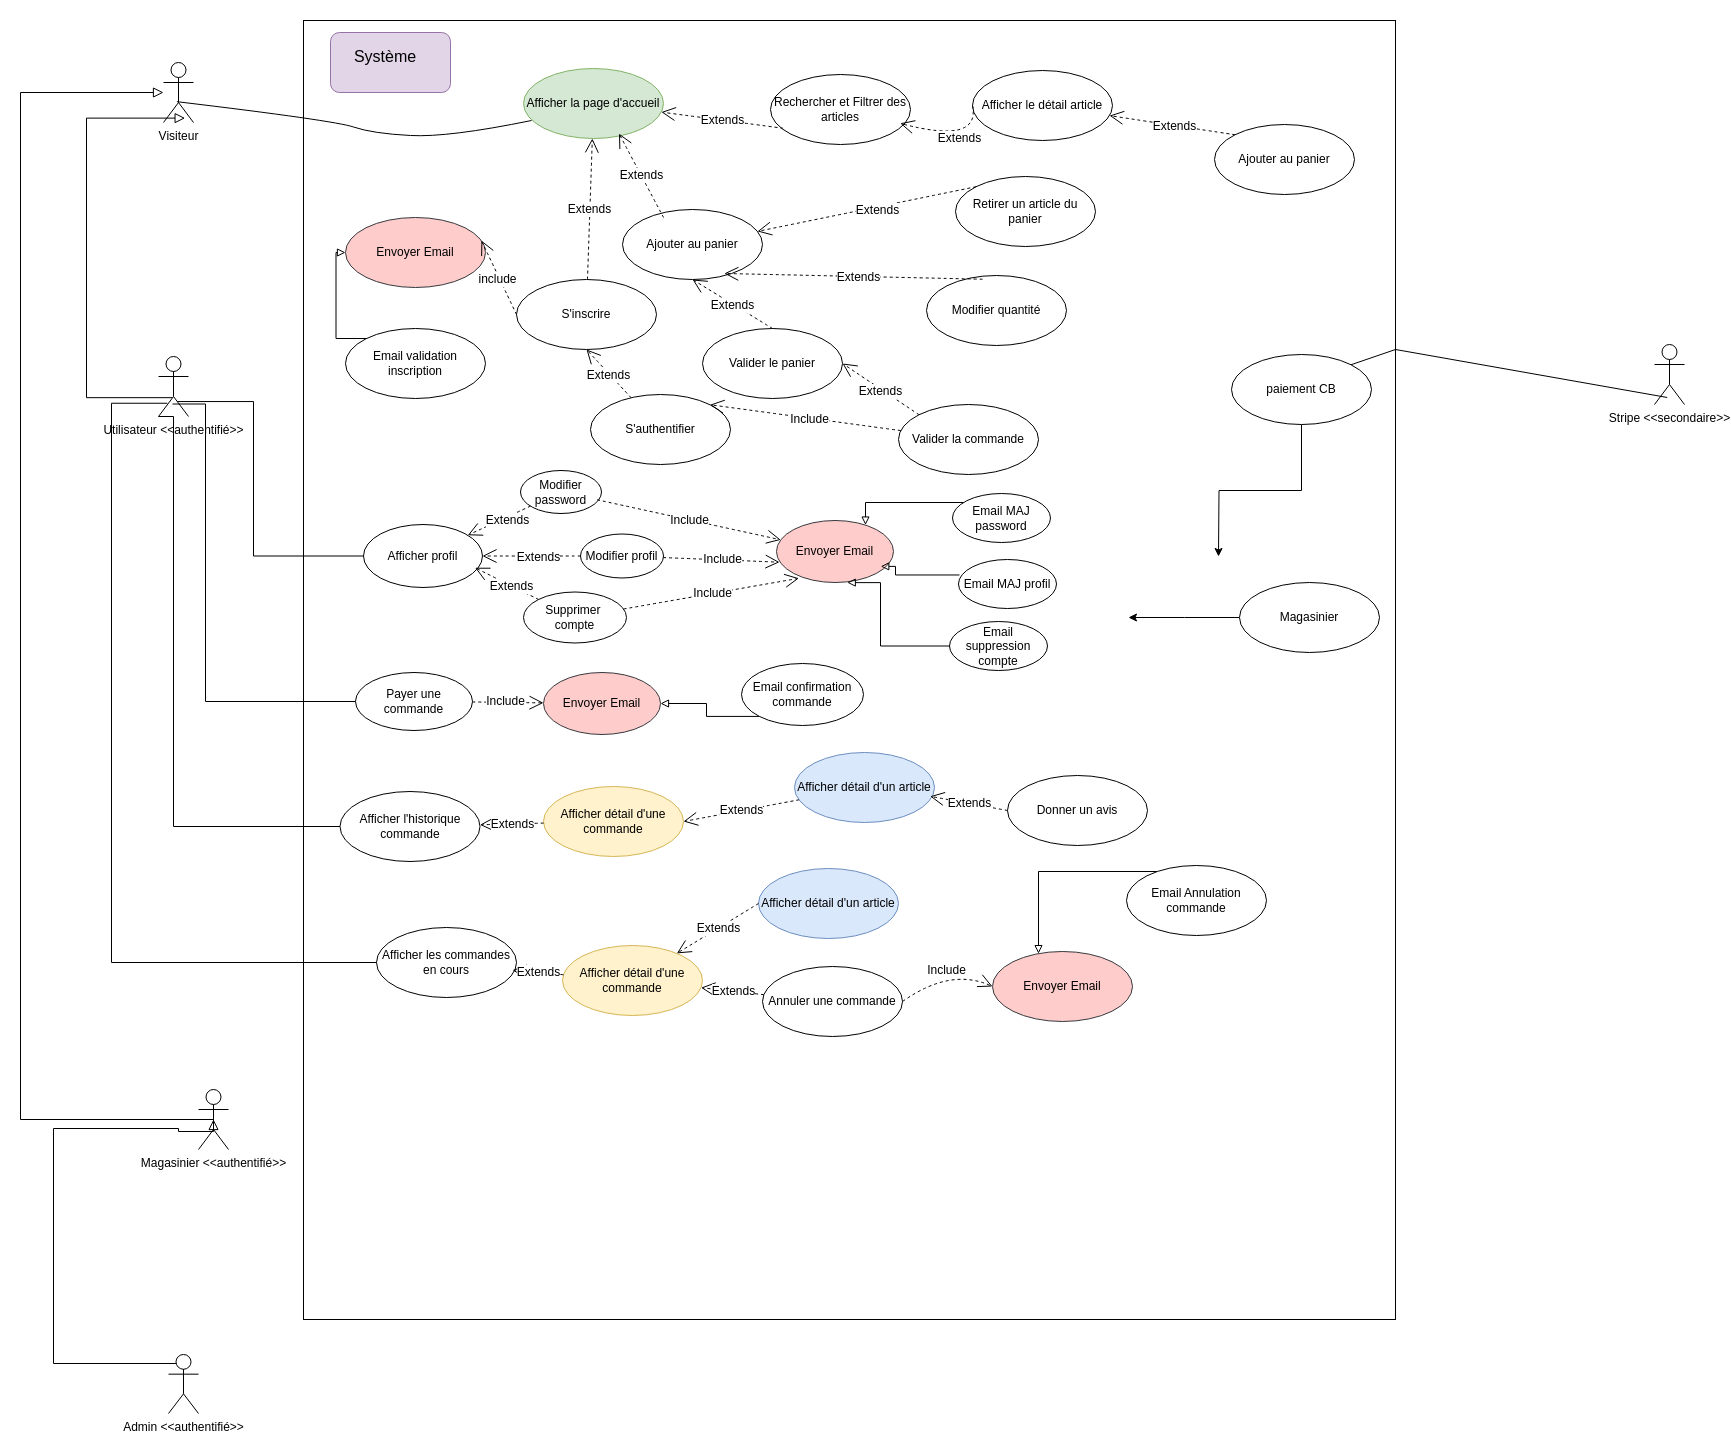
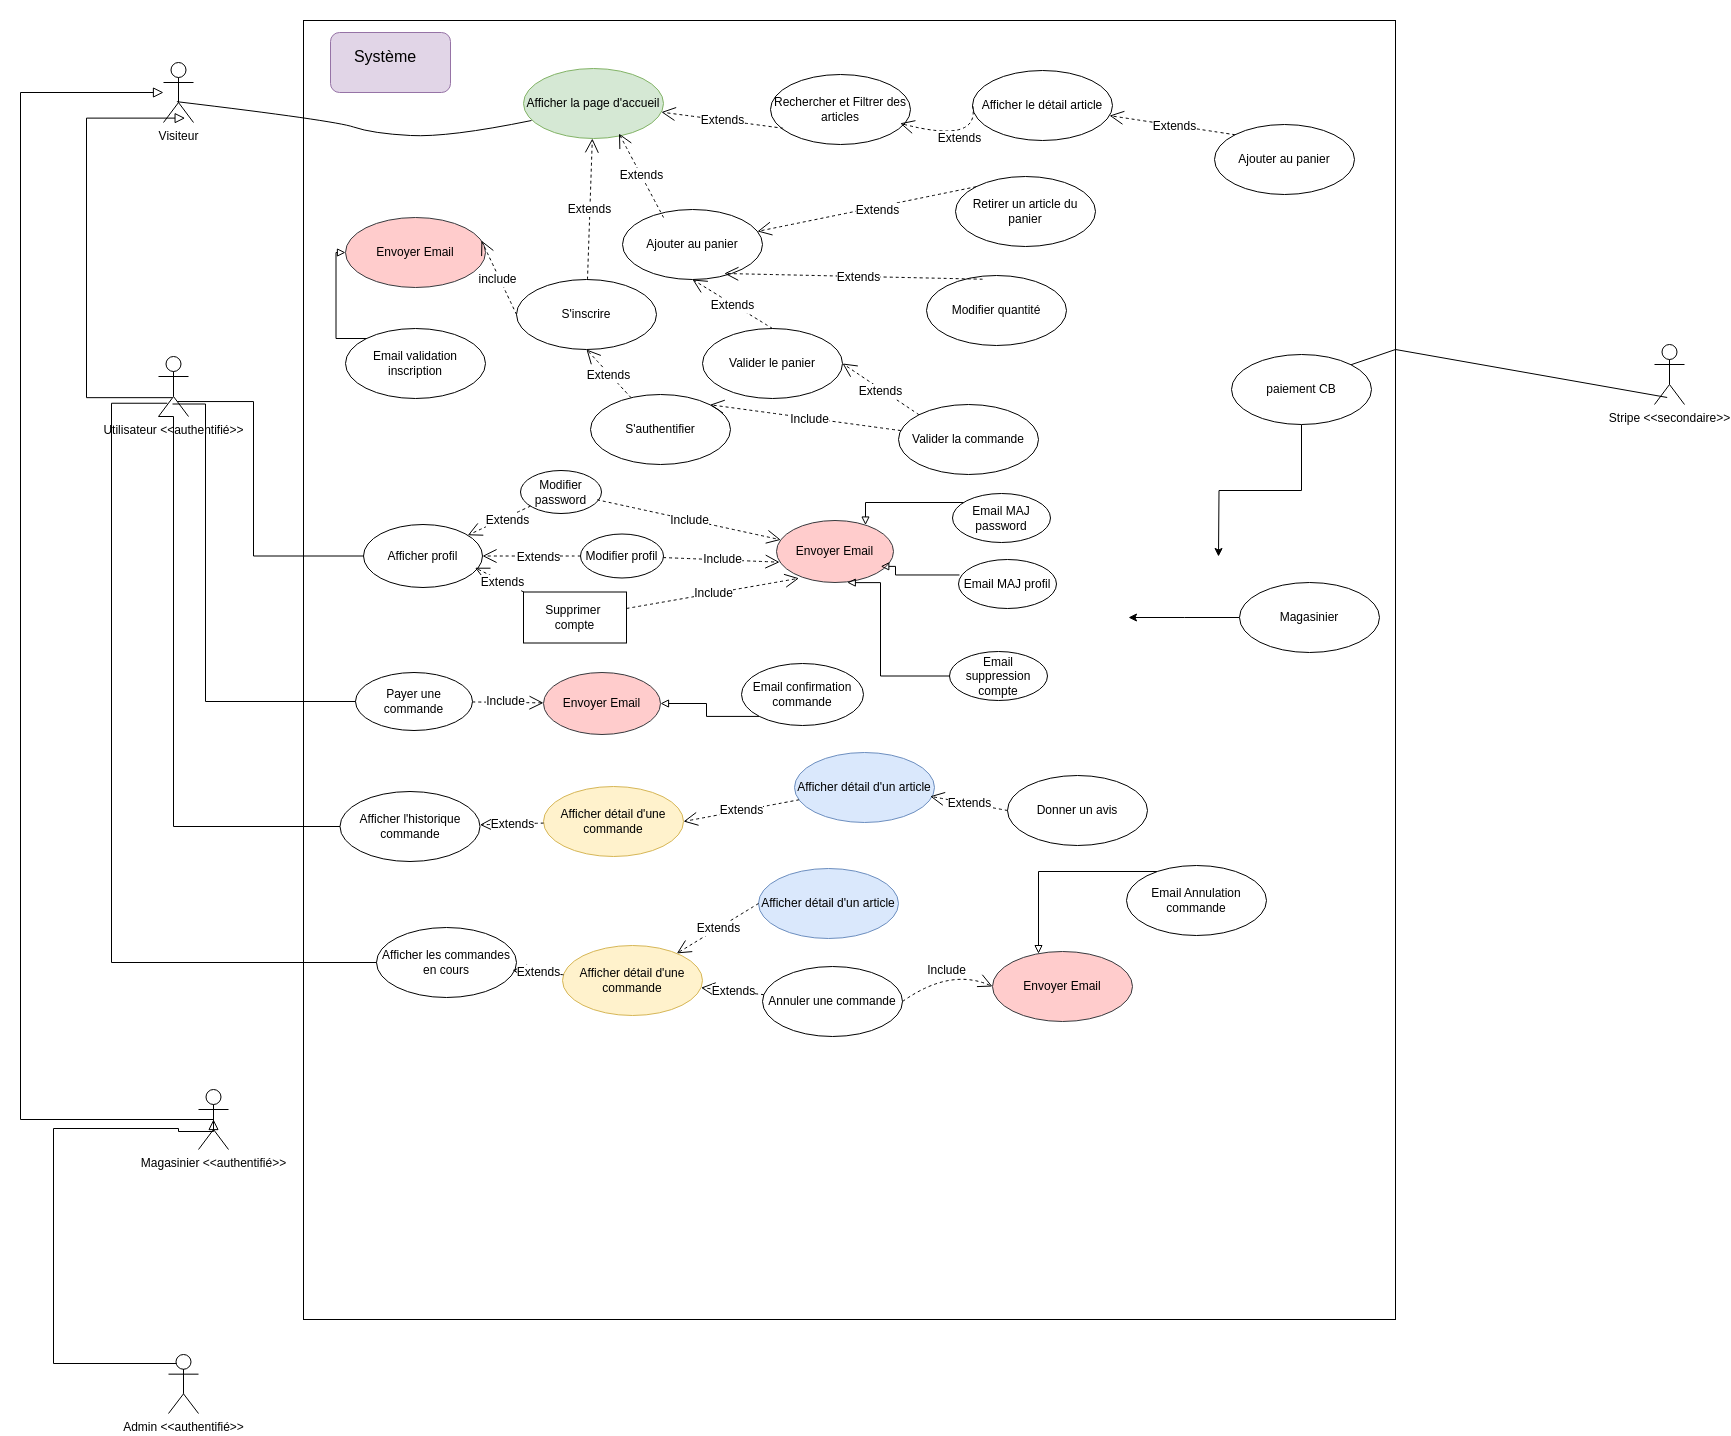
node "Supprimer compte": shape ellipse -> rectangle
node "Email suppression compte": moved (999, 646) -> (999, 676)
